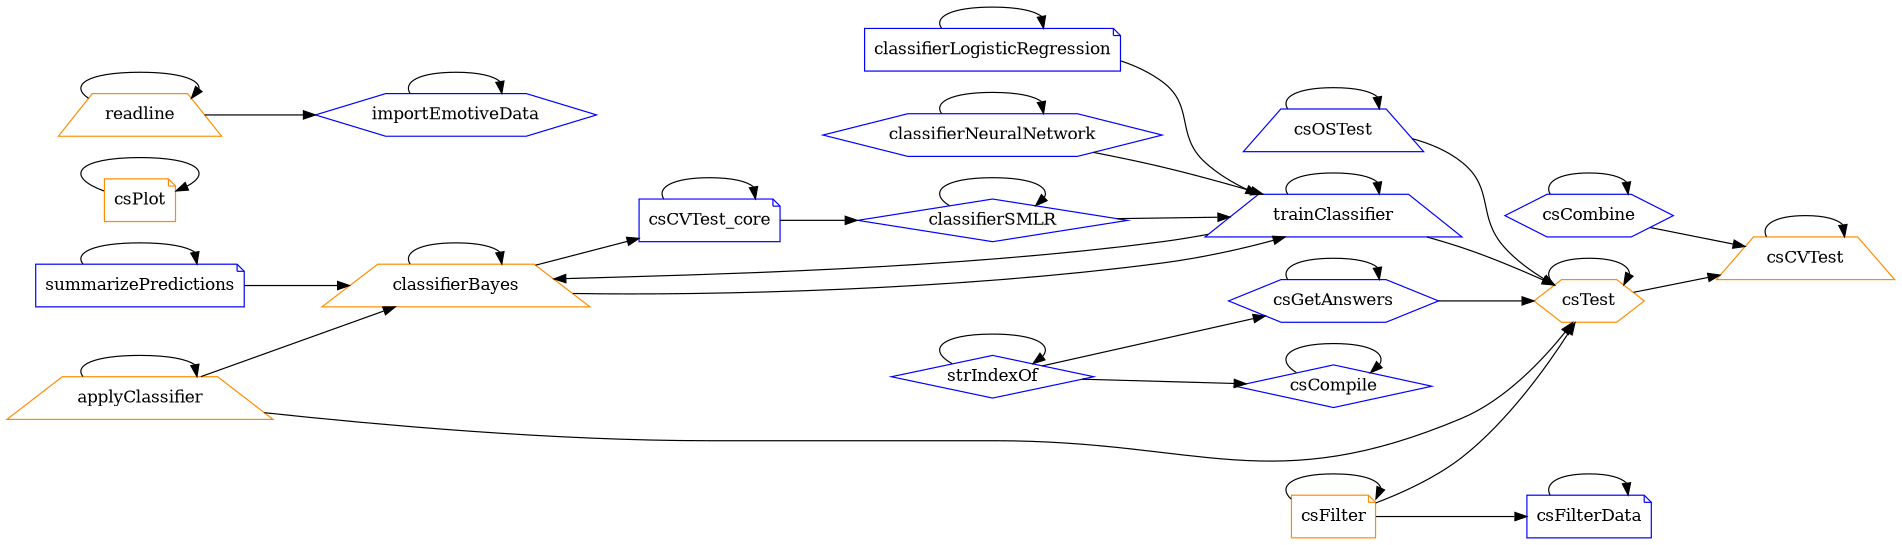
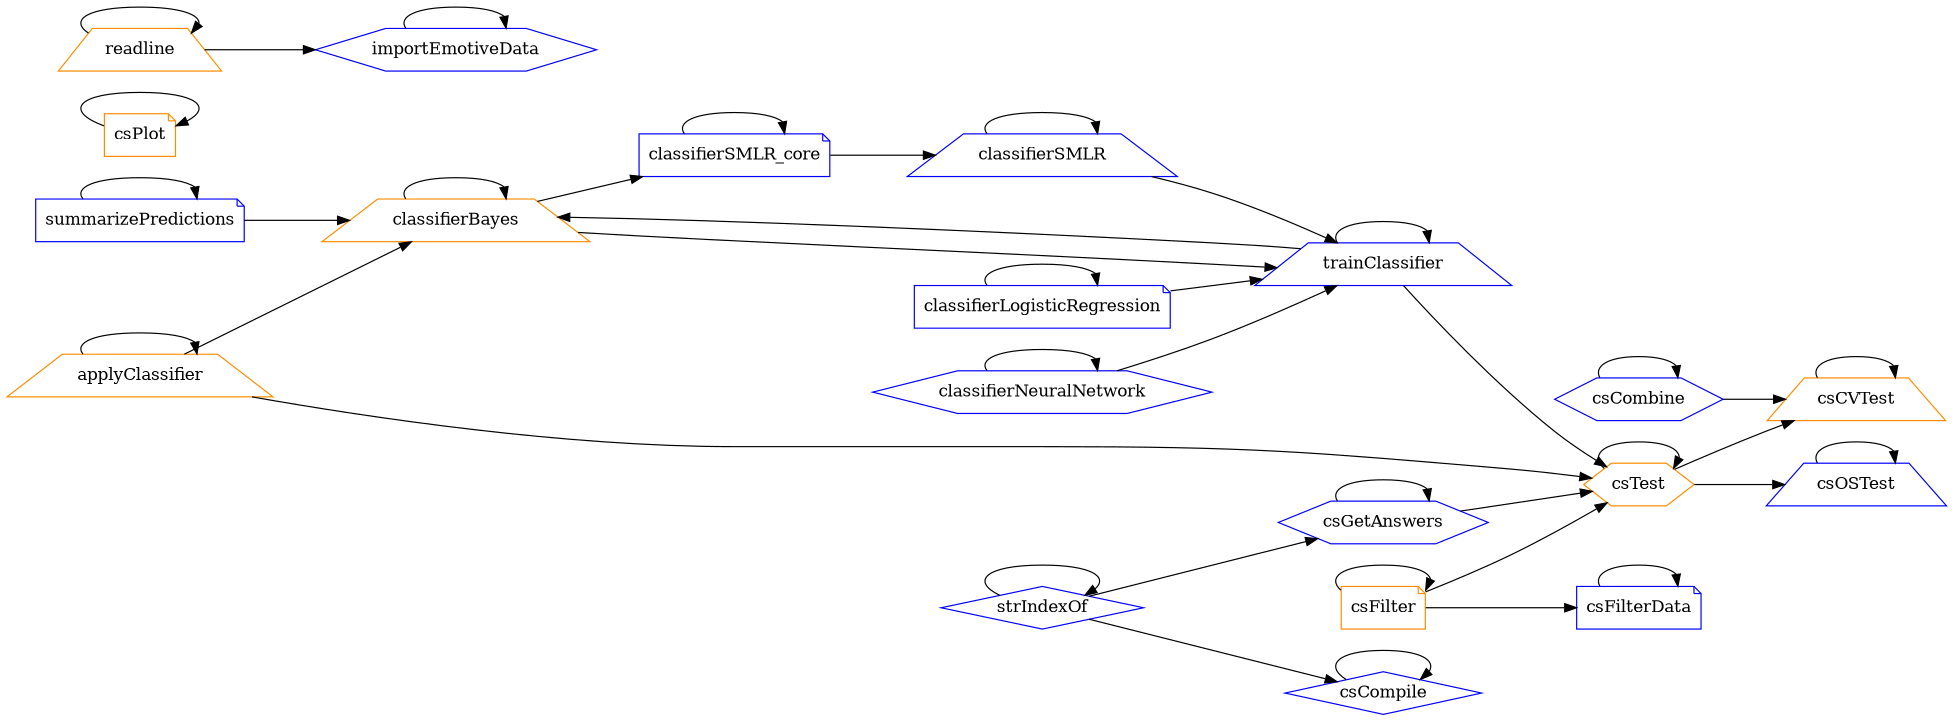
edge "csOSTest" -> "csTest": reversed
node "csCVTest_core": label "csCVTest_core" -> "classifierSMLR_core"
node "classifierSMLR": shape diamond -> trapezium
